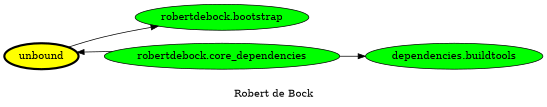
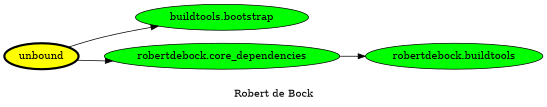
node "robertdebock.bootstrap": label "robertdebock.bootstrap" -> "buildtools.bootstrap"
edge "robertdebock.core_dependencies" -> "unbound": reversed
node "dependencies.buildtools": label "dependencies.buildtools" -> "robertdebock.buildtools"
